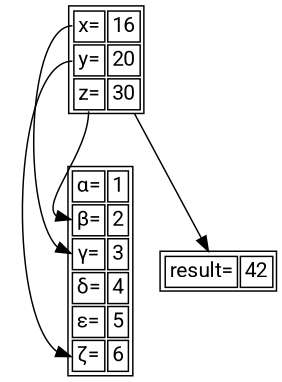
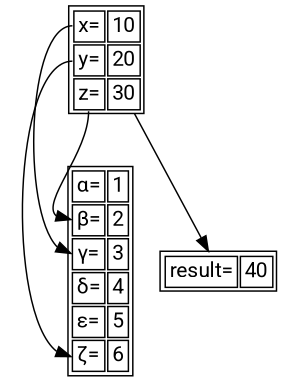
node "x=": text "16" -> "10"
node "result=": text "42" -> "40"
